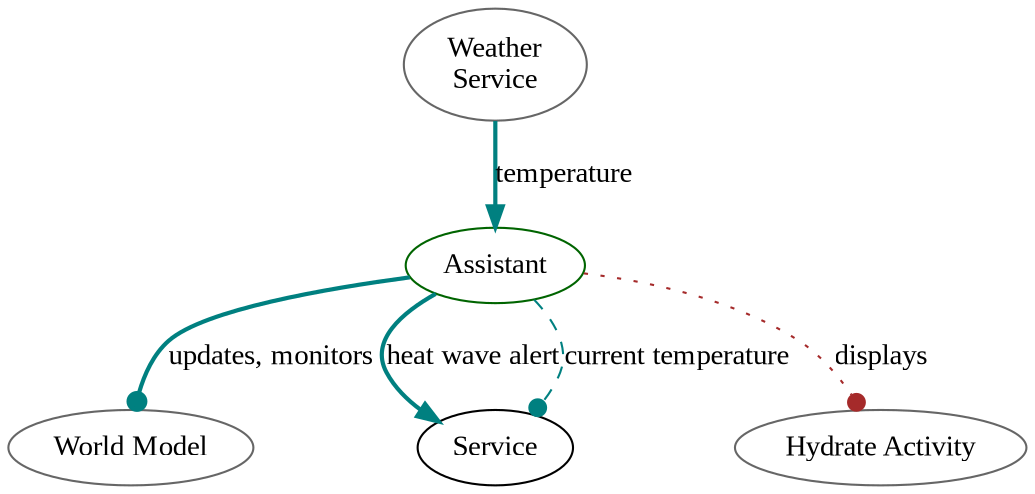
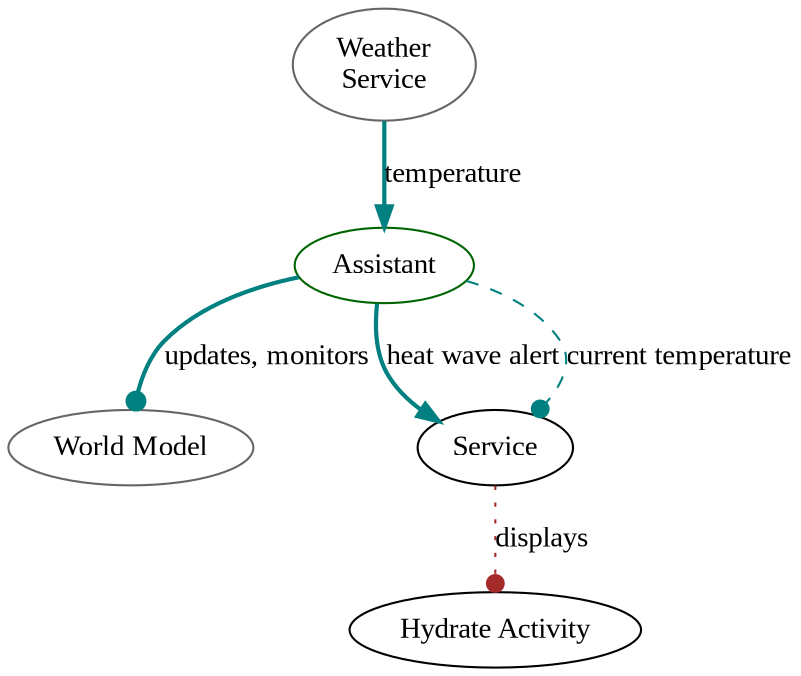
edge "Assistant" -> "Hydrate Activity": now "Service" -> "Hydrate Activity"
node "Hydrate Activity": color gray40 -> black
